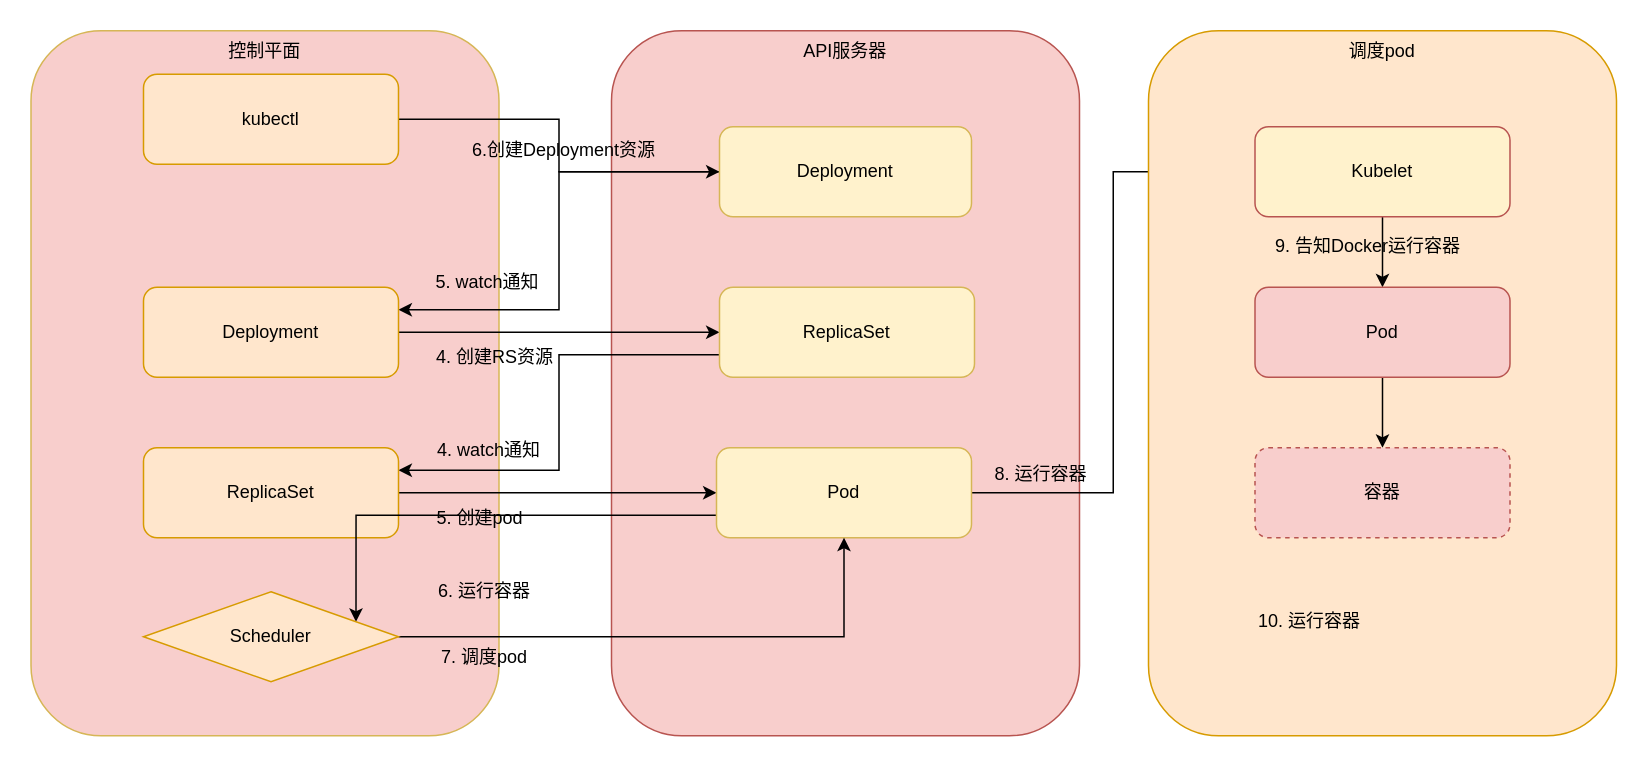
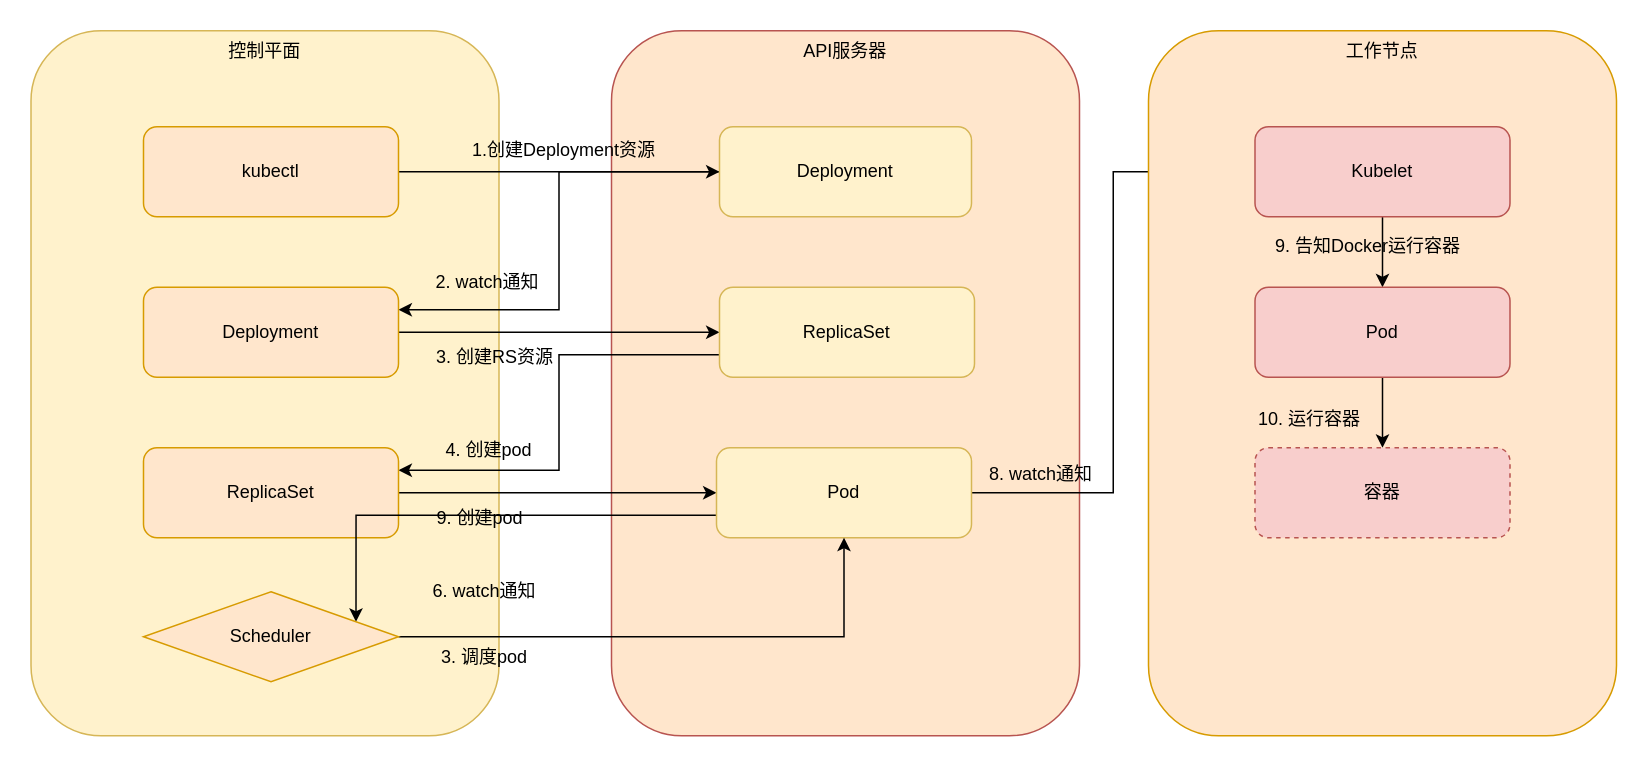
node "调度pod": label "调度pod" -> "工作节点"
node "kubectl": moved (271, 119) -> (271, 172)
node "6.创建Deployment资源": label "6.创建Deployment资源" -> "1.创建Deployment资源"
node "Kubelet": fillcolor #fff2cc -> #f8cecc
node "5. watch通知": label "5. watch通知" -> "2. watch通知"
node "4. 创建RS资源": label "4. 创建RS资源" -> "3. 创建RS资源"
node "控制平面": fillcolor #f8cecc -> #fff2cc
node "API服务器": fillcolor #f8cecc -> #ffe6cc
node "4. watch通知": label "4. watch通知" -> "4. 创建pod"
node "8. 运行容器": label "8. 运行容器" -> "8. watch通知"
node "5. 创建pod": label "5. 创建pod" -> "9. 创建pod"
node "6. 运行容器": label "6. 运行容器" -> "6. watch通知"
node "10. 运行容器": moved (1309, 622) -> (1309, 419)
node "7. 调度pod": label "7. 调度pod" -> "3. 调度pod"
